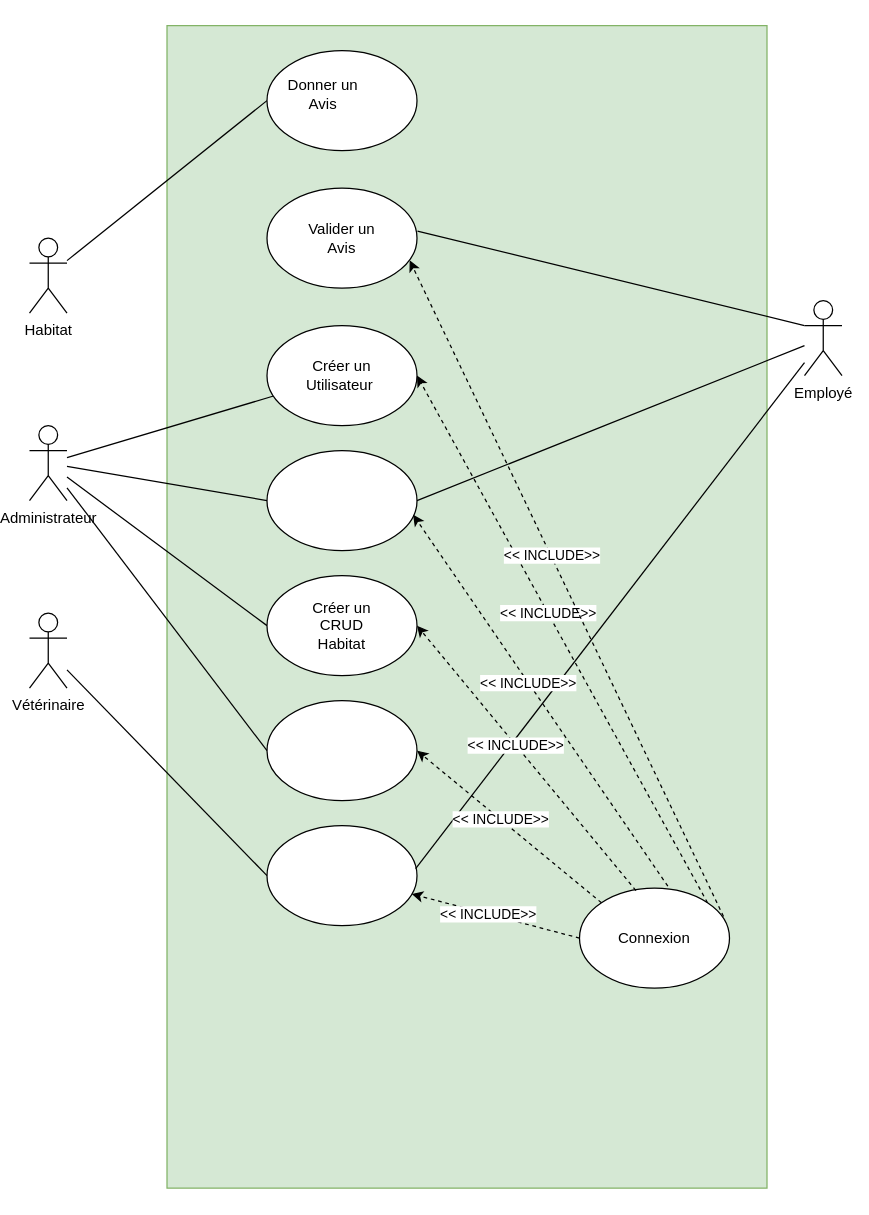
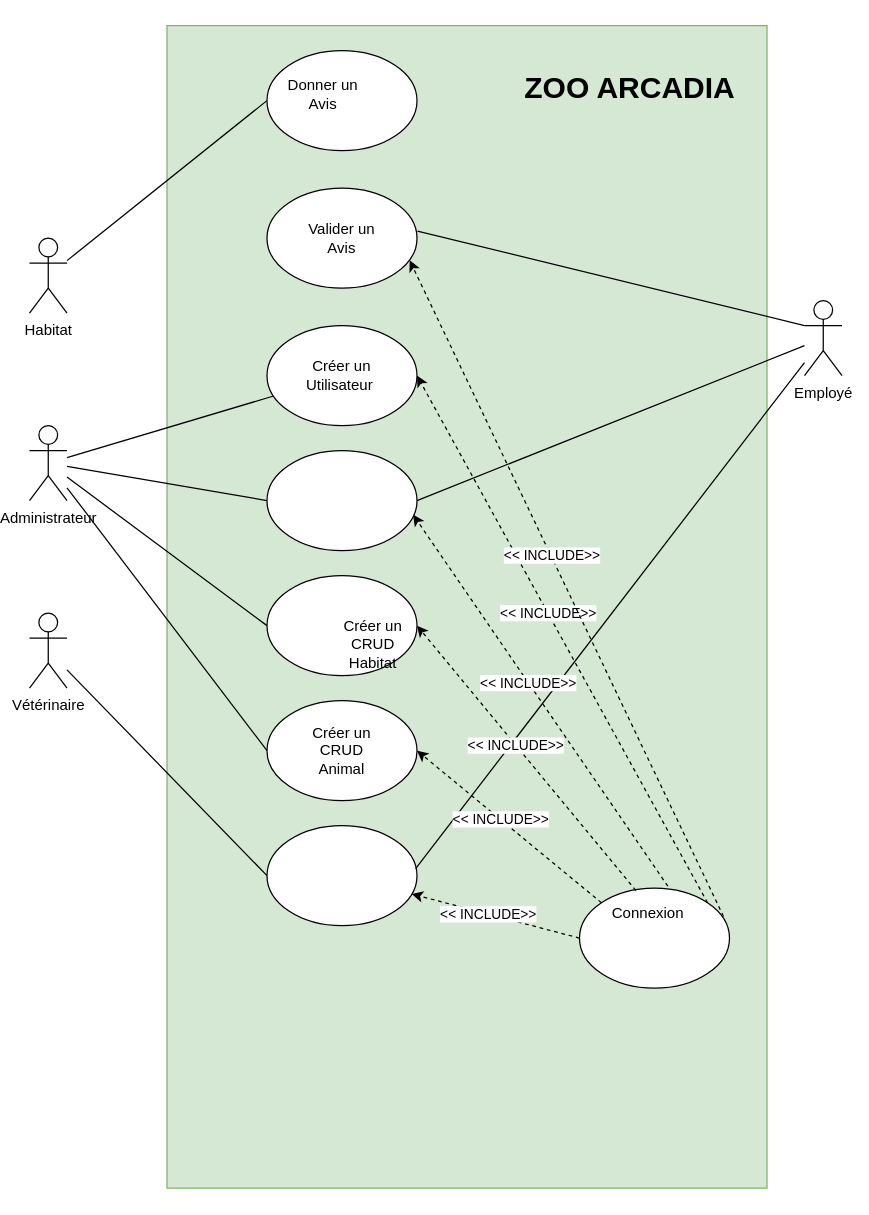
node "ZOO ARCADIA": added
node "Créer un CRUD Habitat": moved (342, 626) -> (373, 644)
node "Créer un CRUD Animal": added
node "Connexion": moved (654, 938) -> (648, 913)
